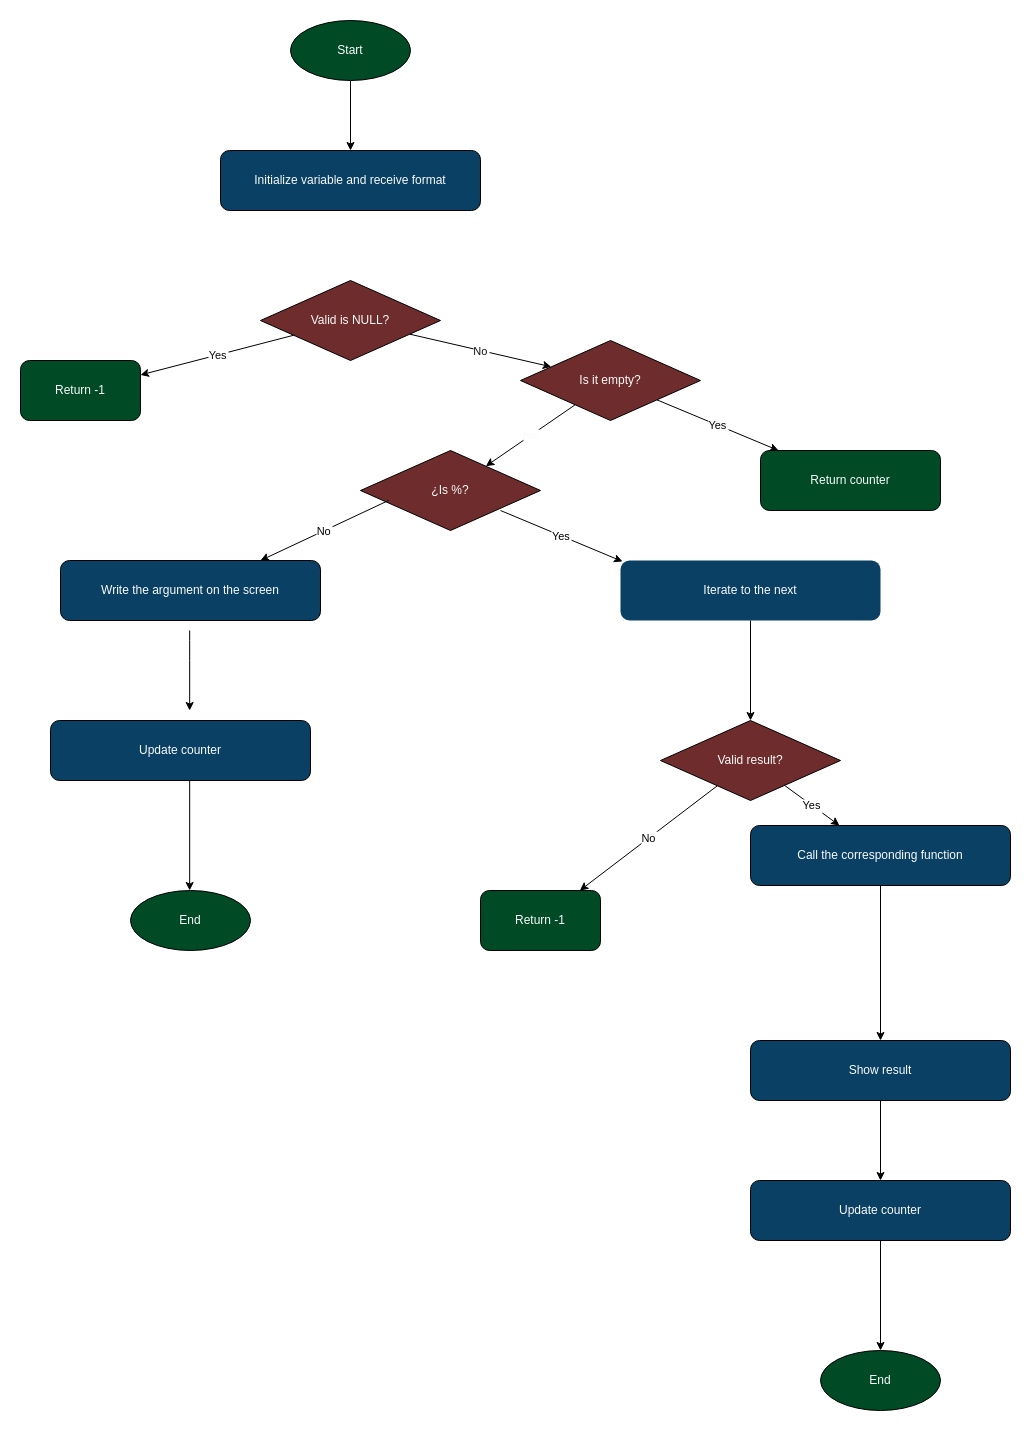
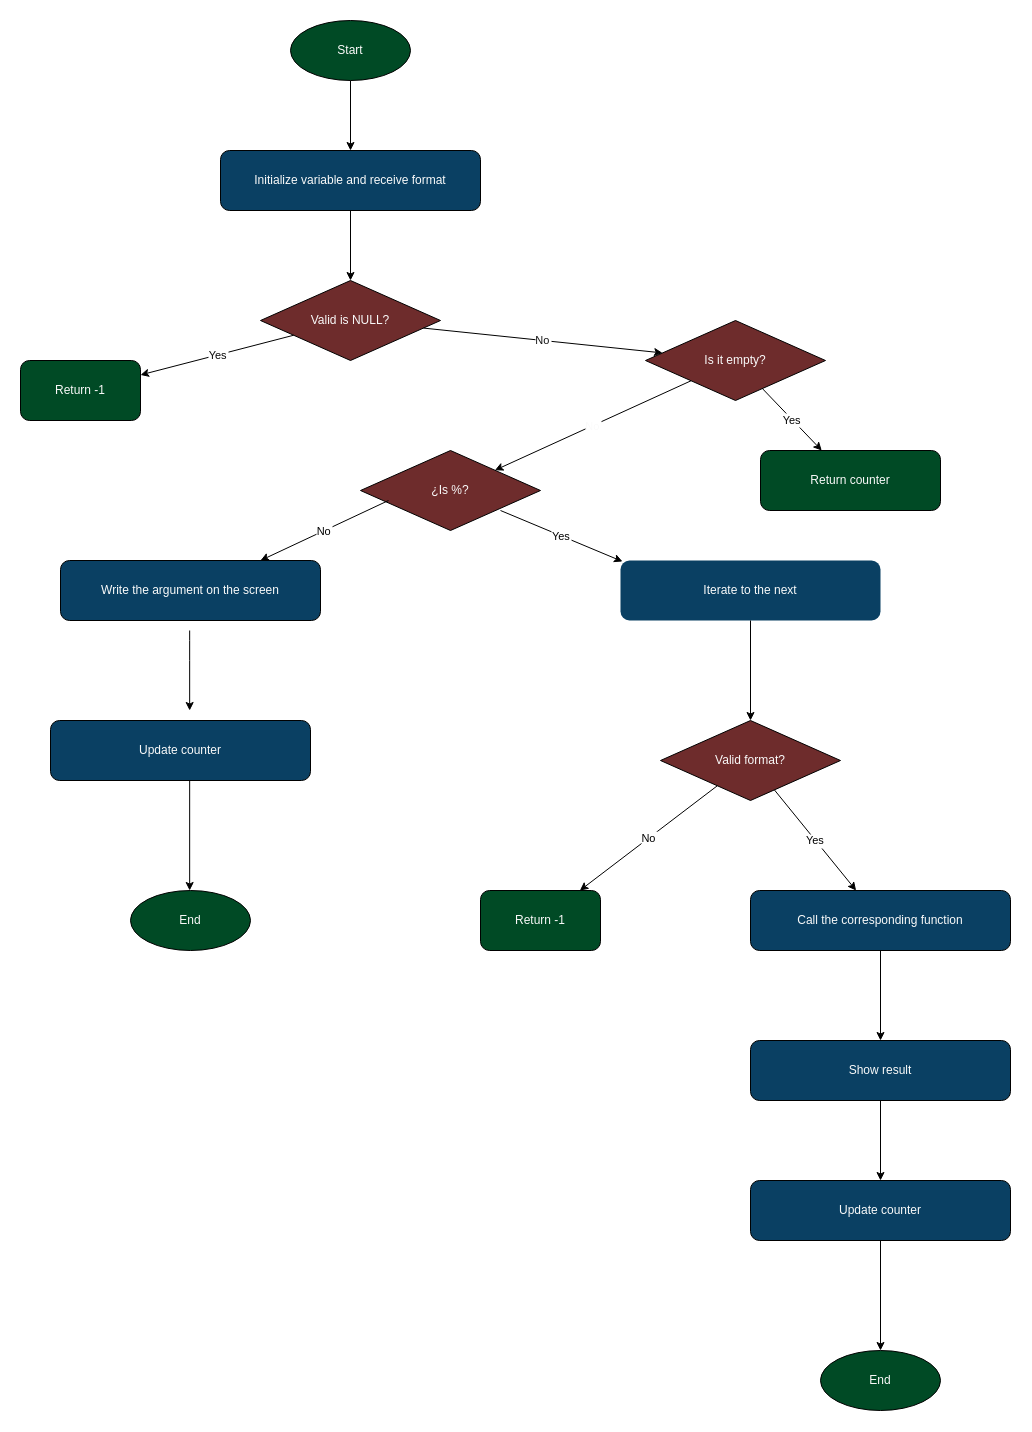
edge "Initialize variable and receive format" -> "Valid is NULL?": added
node "Is it empty?": moved (611, 381) -> (736, 361)
node "Valid result?": label "Valid result?" -> "Valid format?"
node "Call the corresponding function": moved (881, 856) -> (881, 921)
